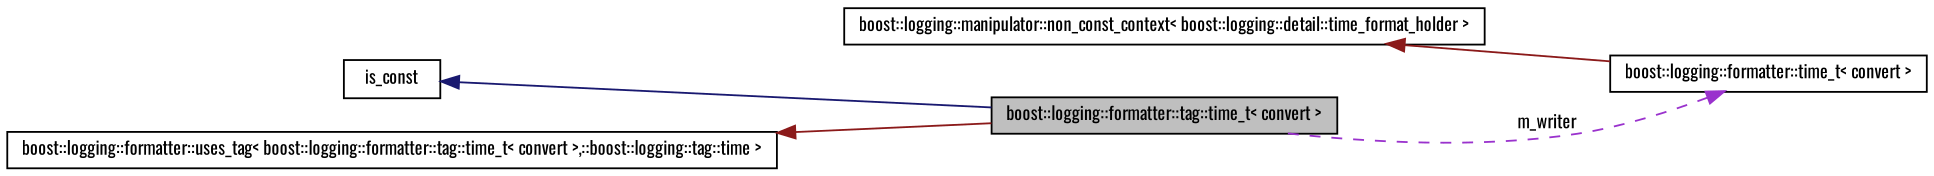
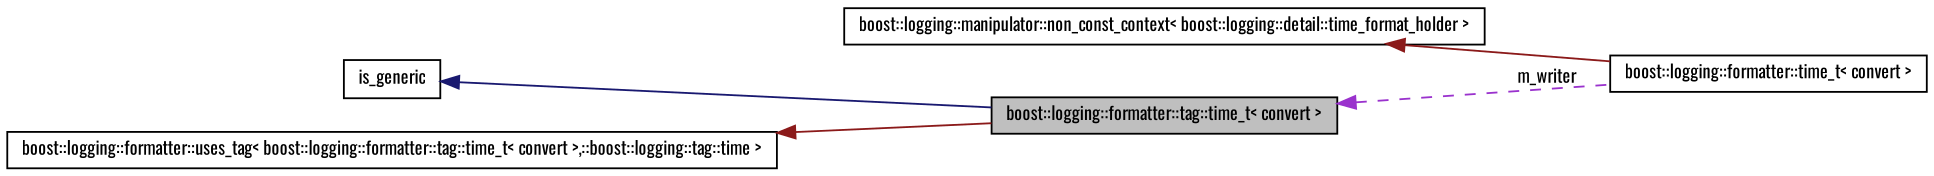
node "is_const": label "is_const" -> "is_generic"
edge "boost::logging::formatter::tag::time_t< convert >" -> "boost::logging::formatter::time_t< convert >": reversed
